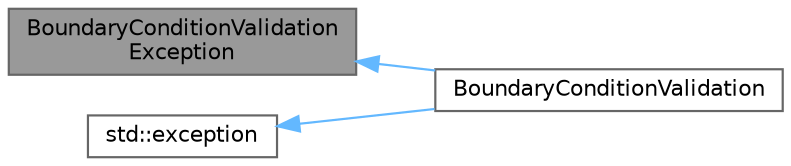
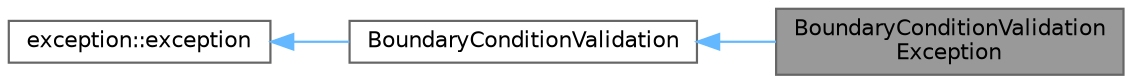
edge "BoundaryConditionValidation" -> "BoundaryConditionValidation Exception": reversed
node "std::exception": label "std::exception" -> "exception::exception"
